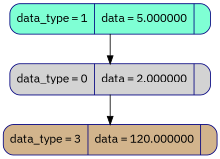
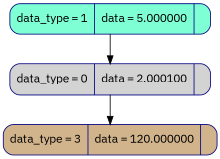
node "data_type = 0": text "data = 2.000000" -> "data = 2.000100"
